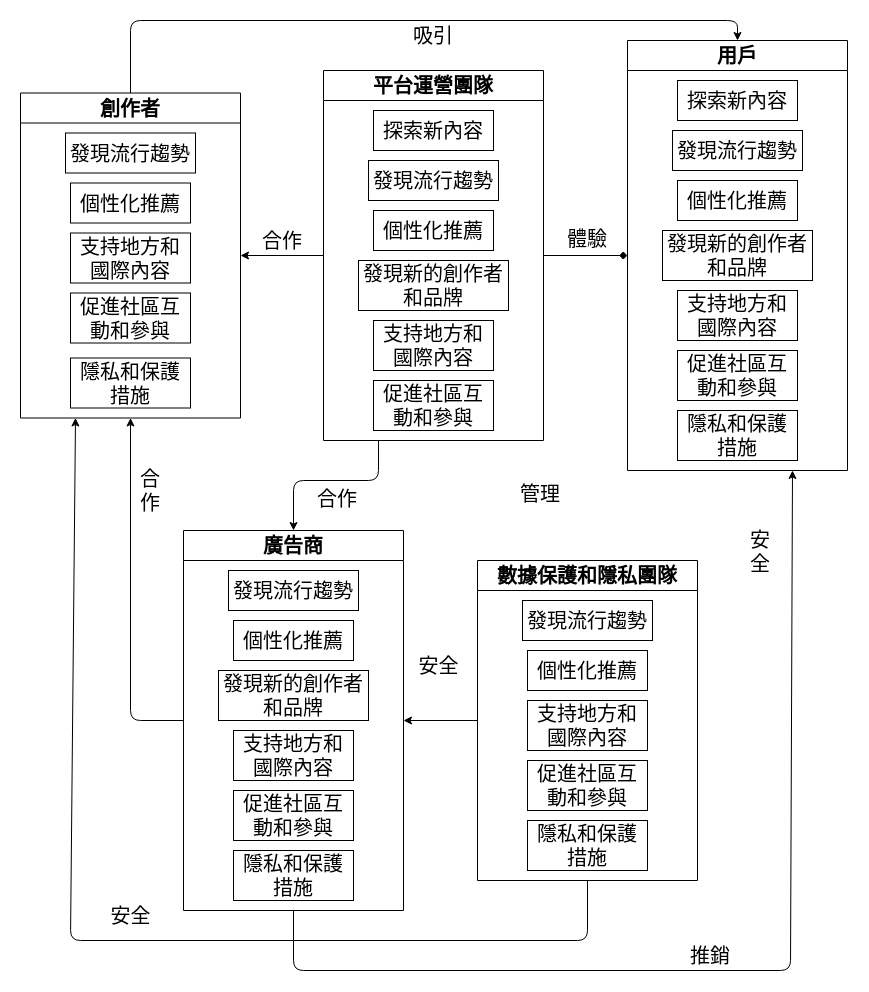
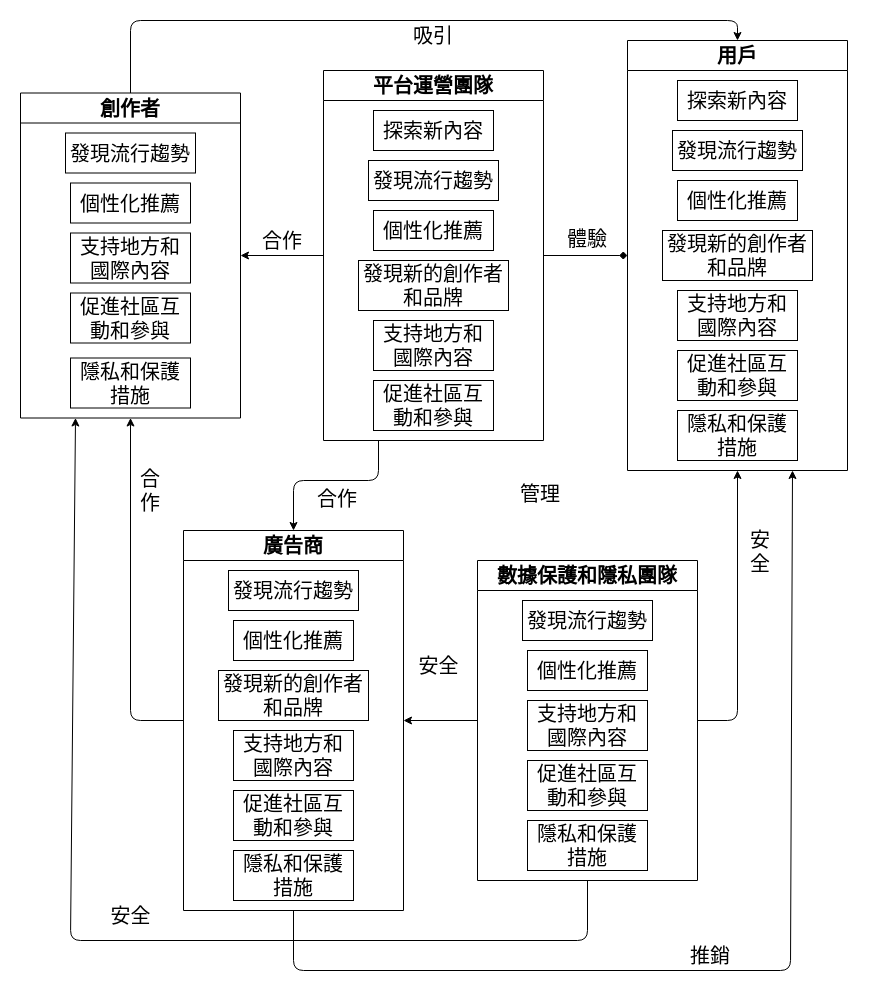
edge "數據保護和隱私團隊" -> "用戶": added
